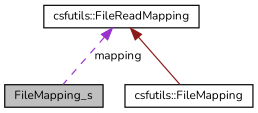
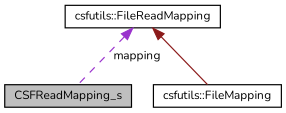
node "FileMapping_s": label "FileMapping_s" -> "CSFReadMapping_s"
